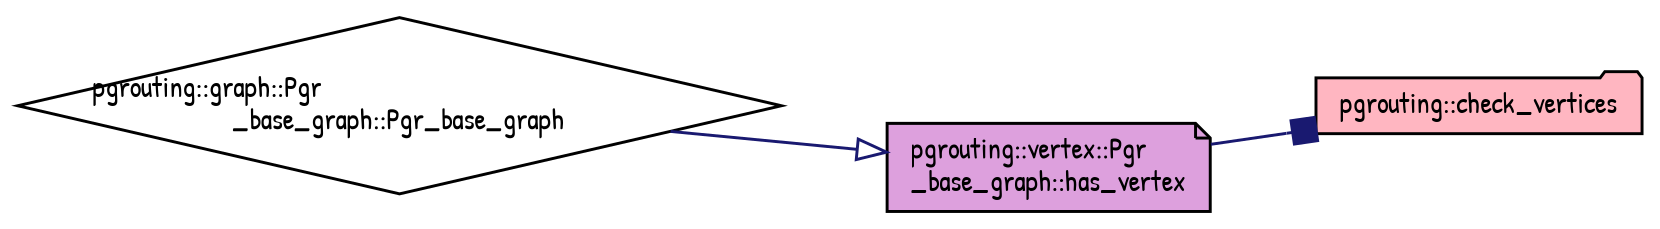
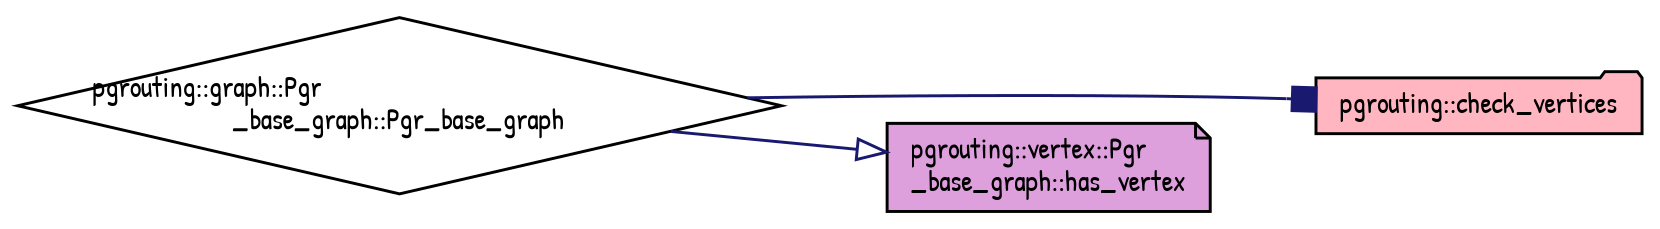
edge "pgrouting::vertex::Pgr _base_graph::has_vertex" -> "pgrouting::check_vertices": now "pgrouting::graph::Pgr _base_graph::Pgr_base_graph" -> "pgrouting::check_vertices"
